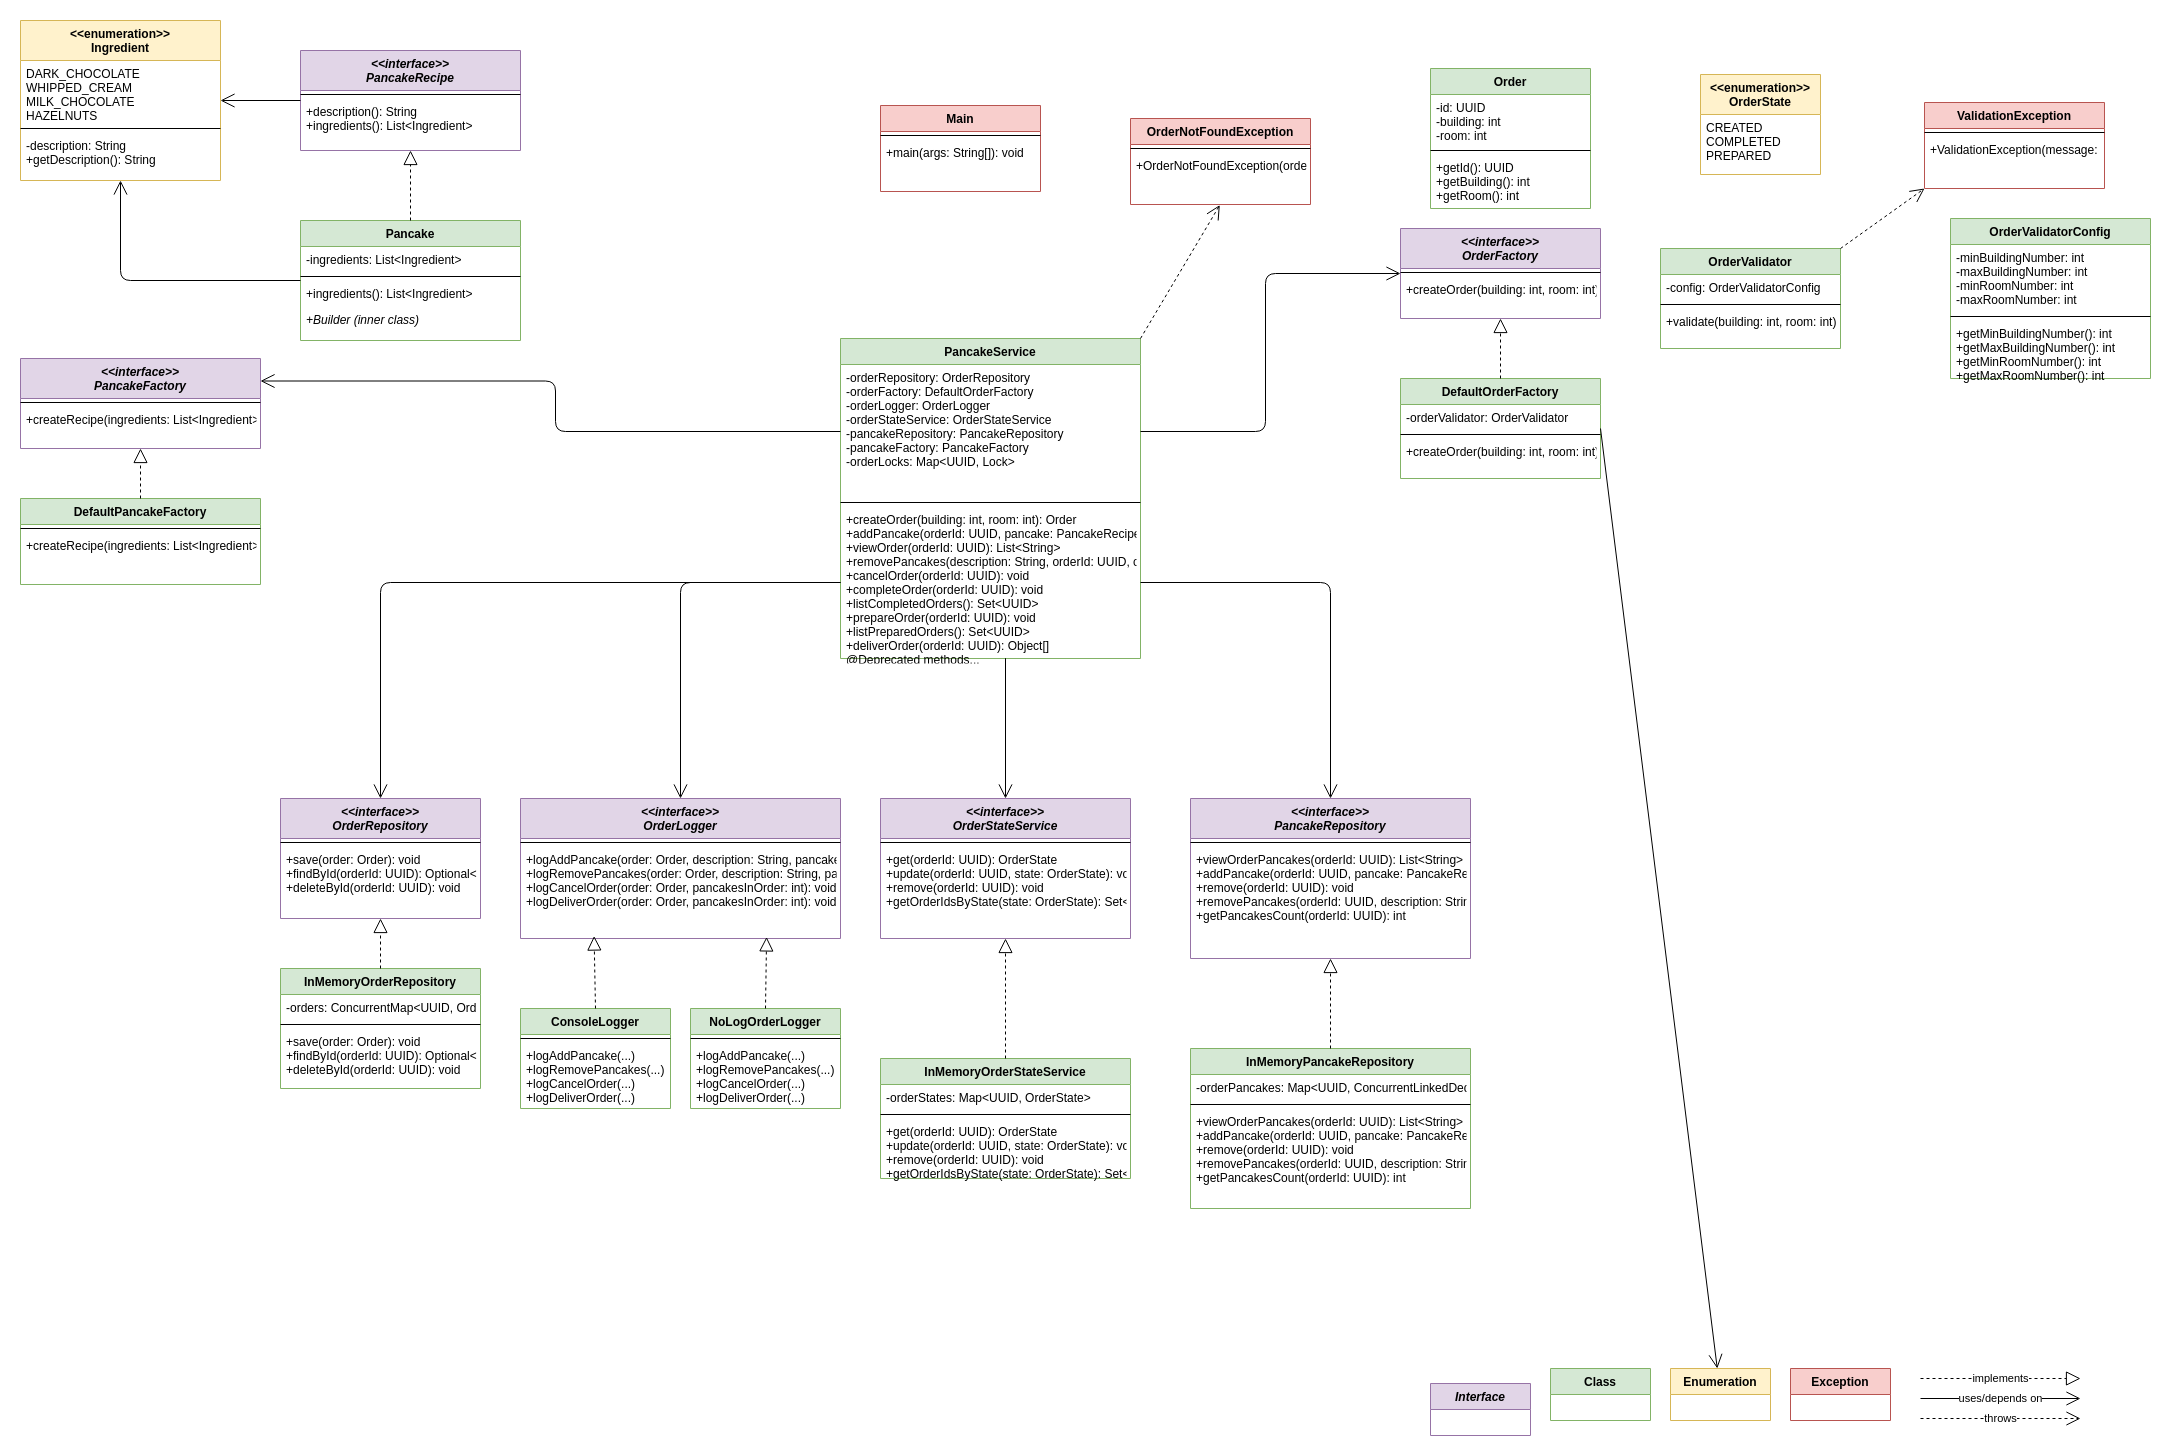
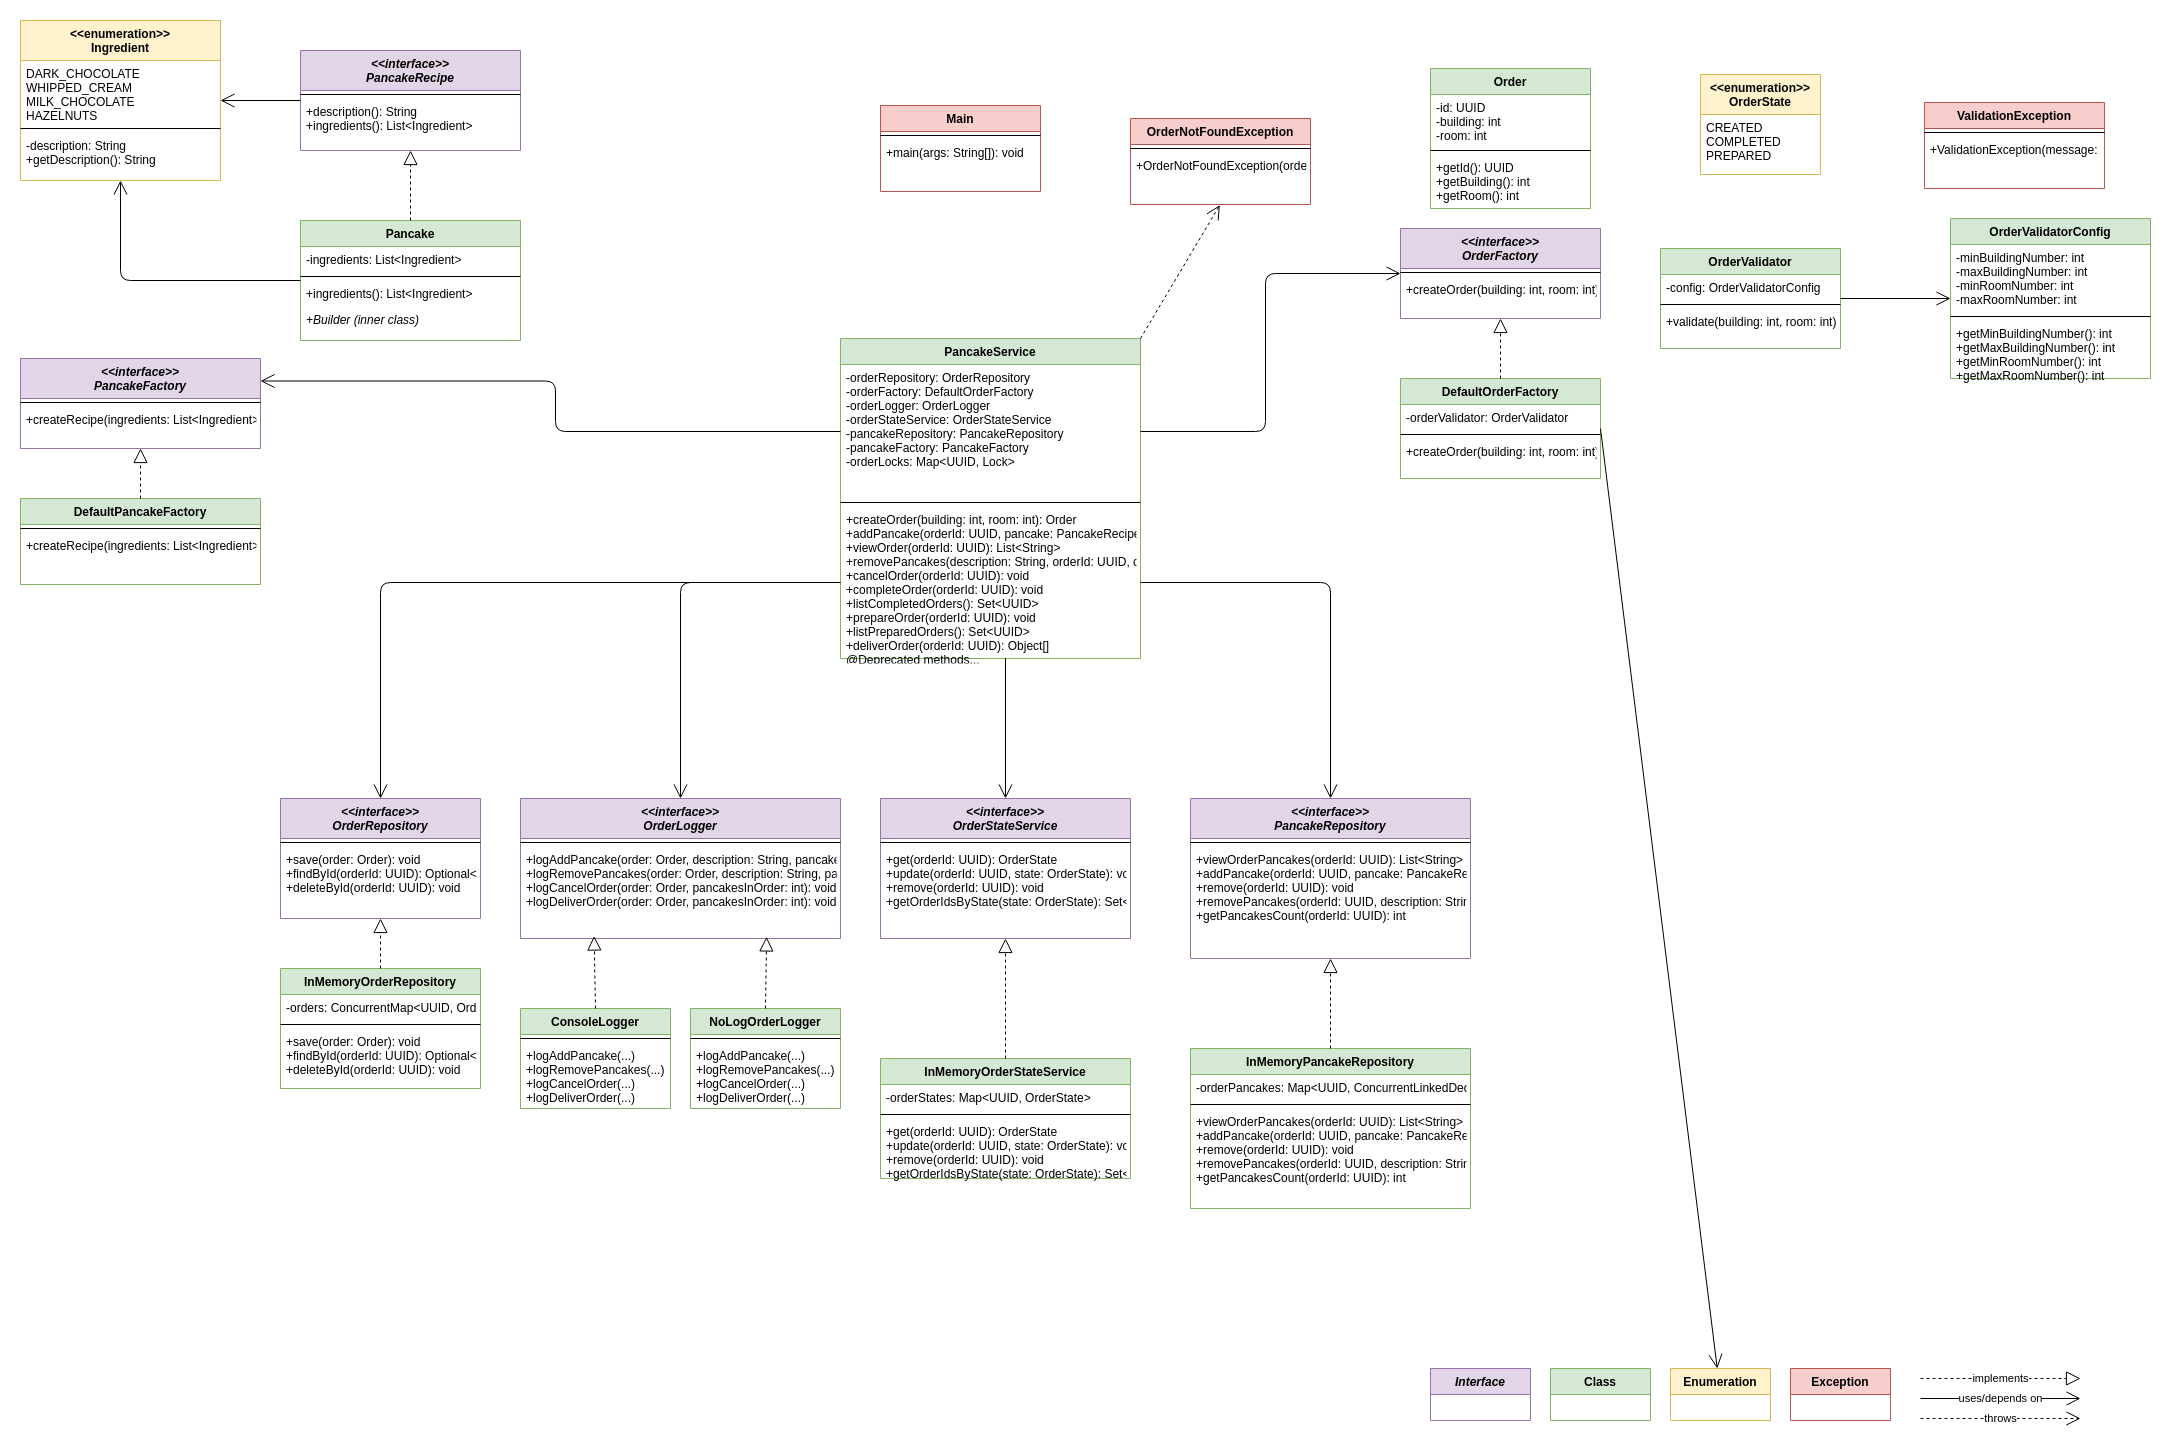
edge "OrderValidator" -> "ValidationException": removed
edge "OrderValidator" -> "OrderValidatorConfig": added
node "Interface": moved (1481, 1410) -> (1481, 1395)
